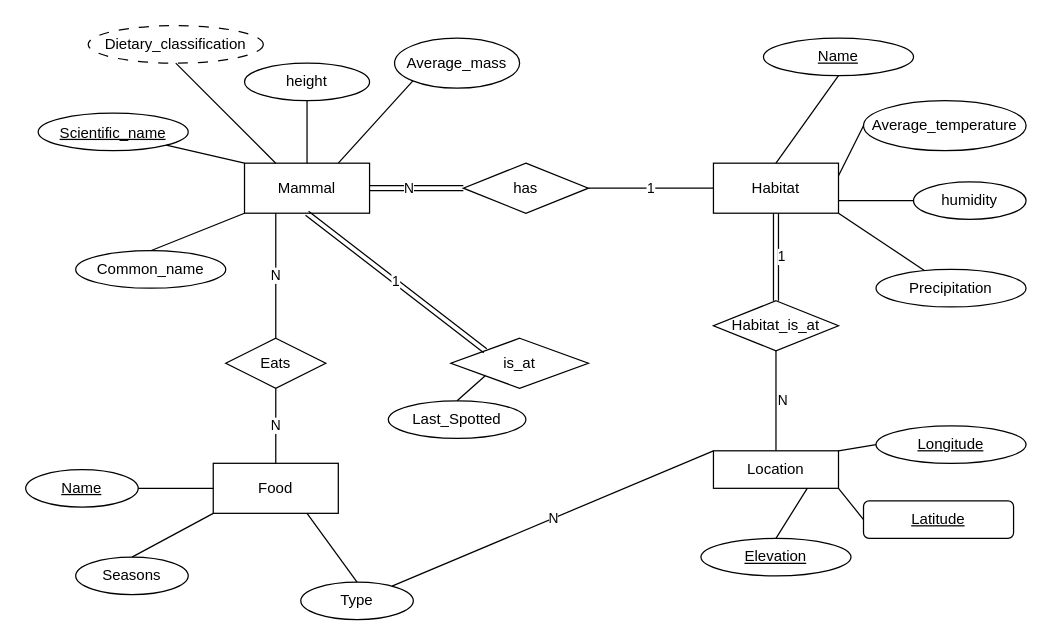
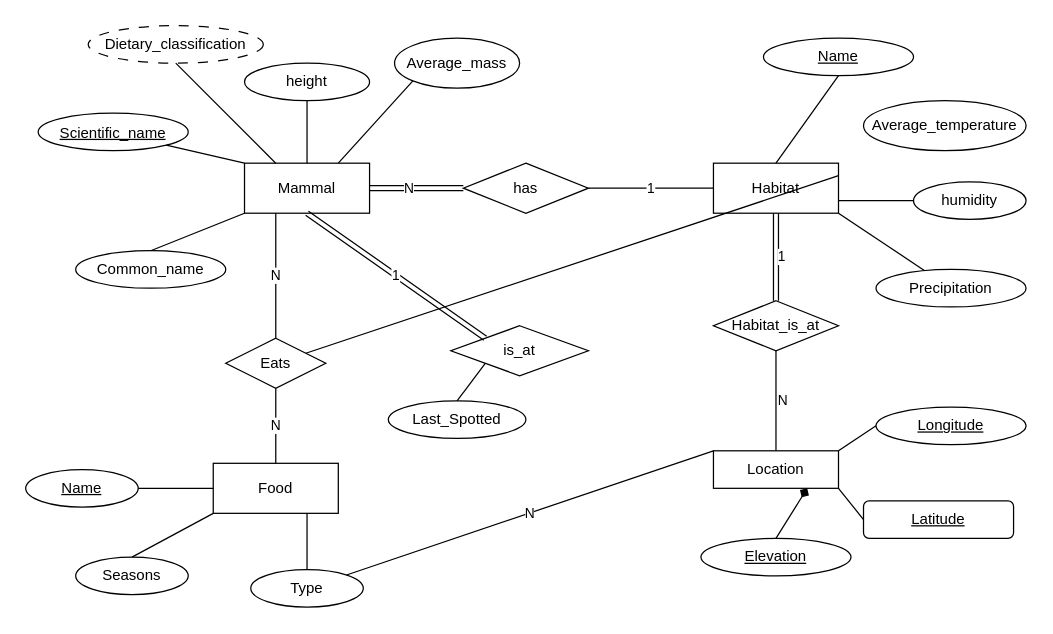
edge "Average_temperature" -- "Habitat": now "Eats" -- "Habitat"
node "is_at": moved (519, 363) -> (519, 351)
node "Longitude": moved (951, 444) -> (951, 426)
edge "Location" -- "Elevation": arrowhead none -> diamond
node "Type": moved (357, 601) -> (307, 588)
